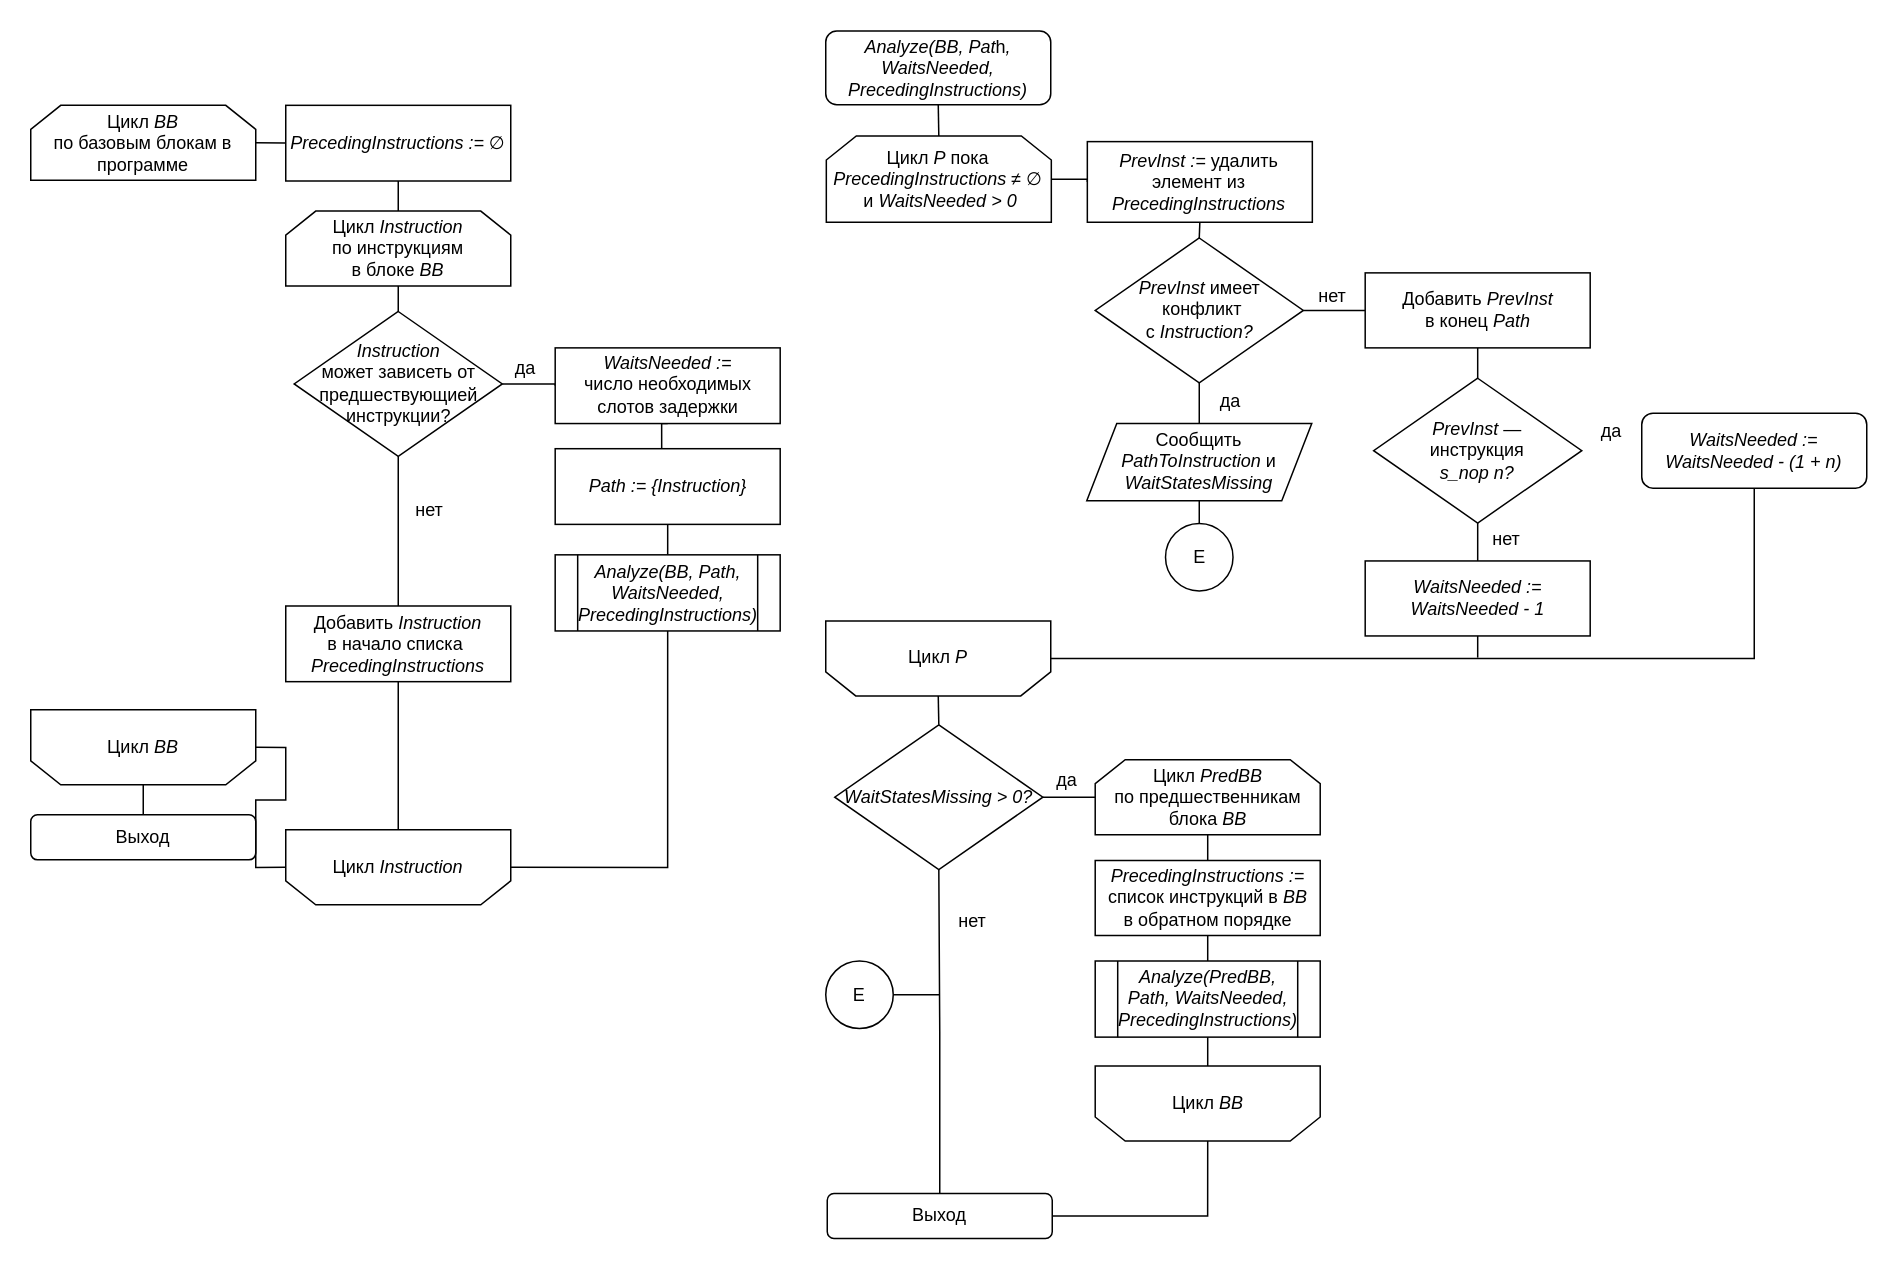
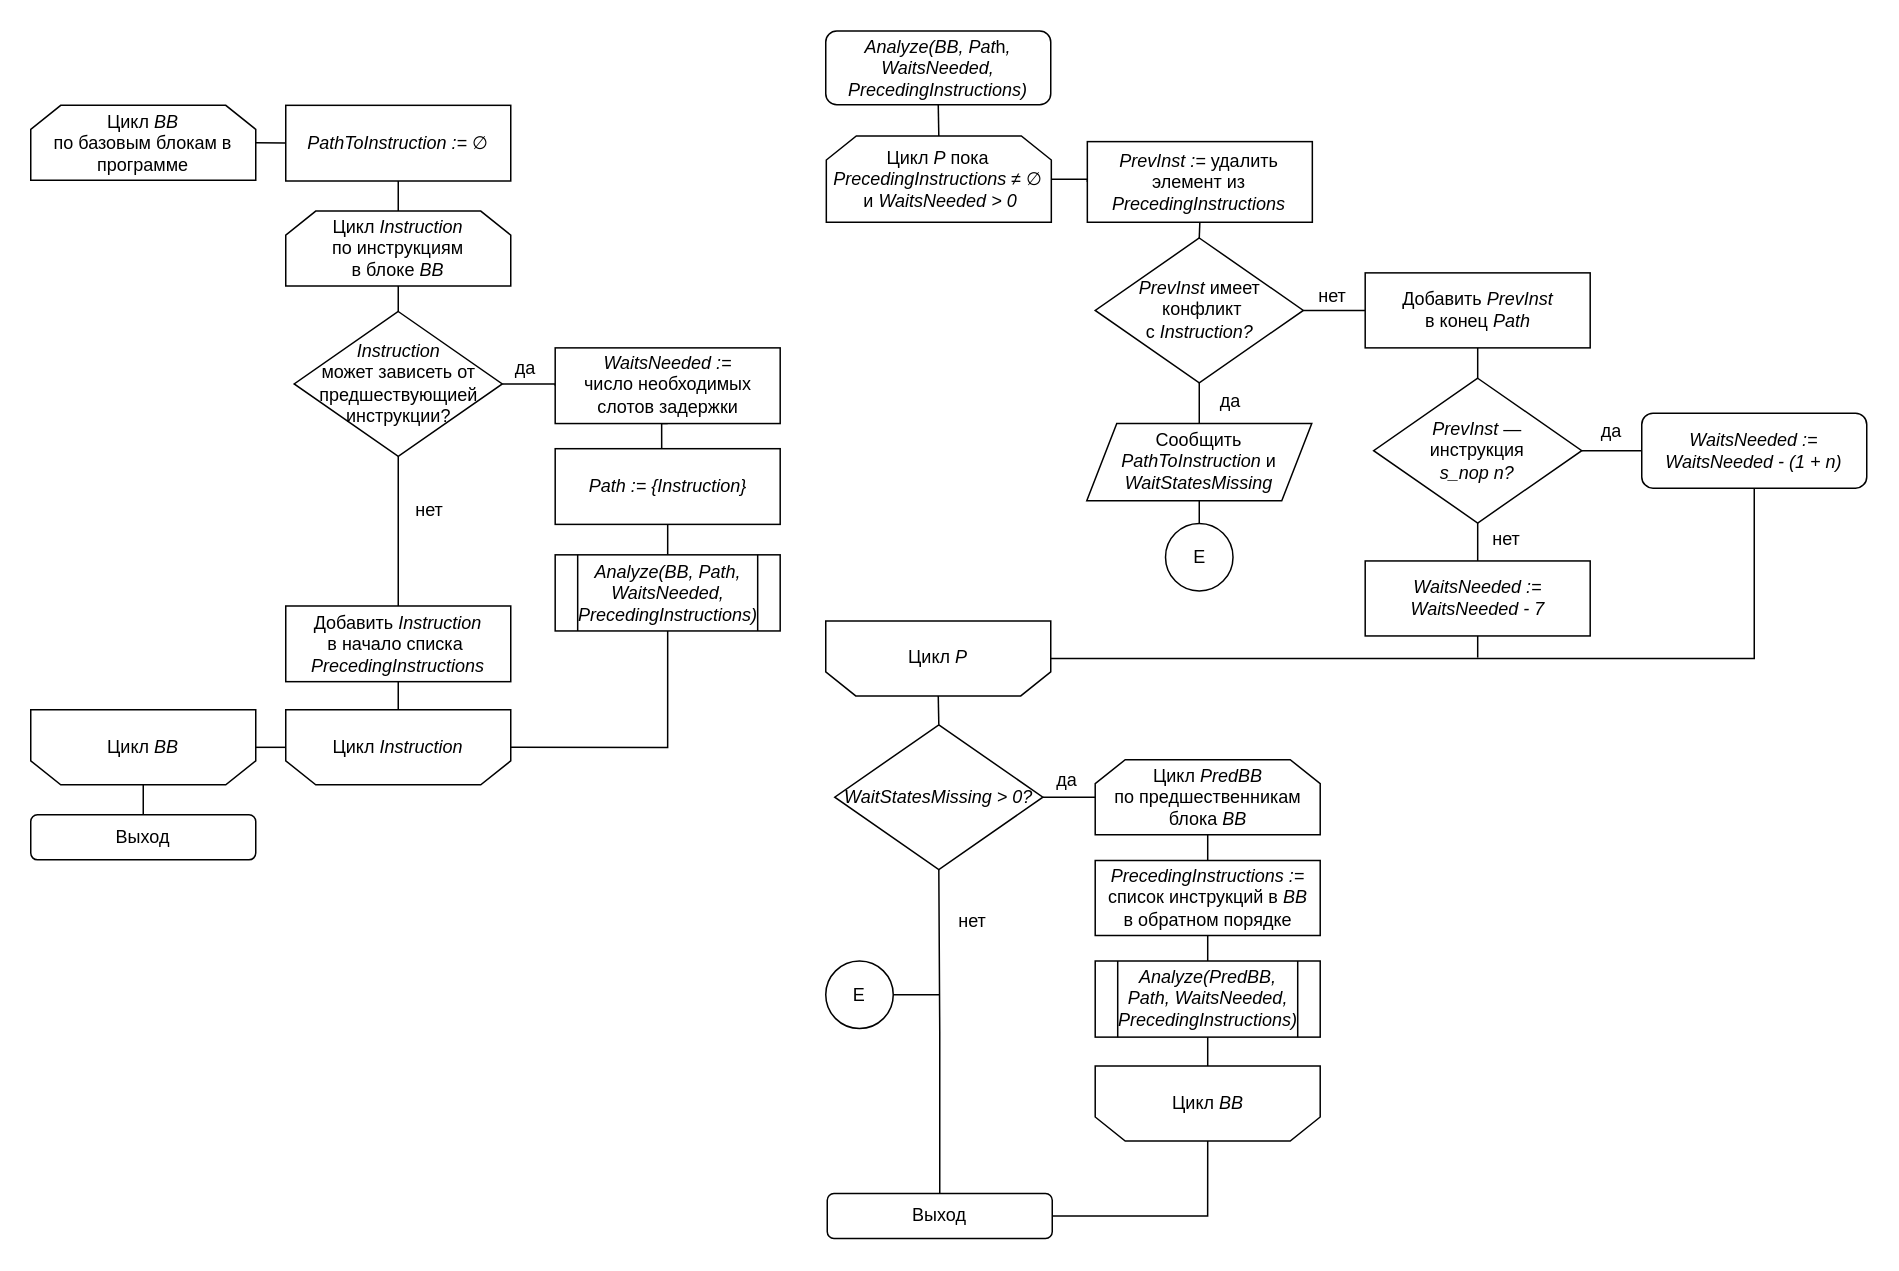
node "PrecedingInstructions := ∅": label "PrecedingInstructions := ∅" -> "PathToInstruction := ∅"
edge "PrevInst — инструкция s_nop n?" -- "WaitsNeeded := WaitsNeeded - (1 + n)": added
node "WaitsNeeded := WaitsNeeded - 1": label "WaitsNeeded := WaitsNeeded - 1" -> "WaitsNeeded := WaitsNeeded - 7"
node "Цикл Instruction": moved (398, 867) -> (398, 747)
